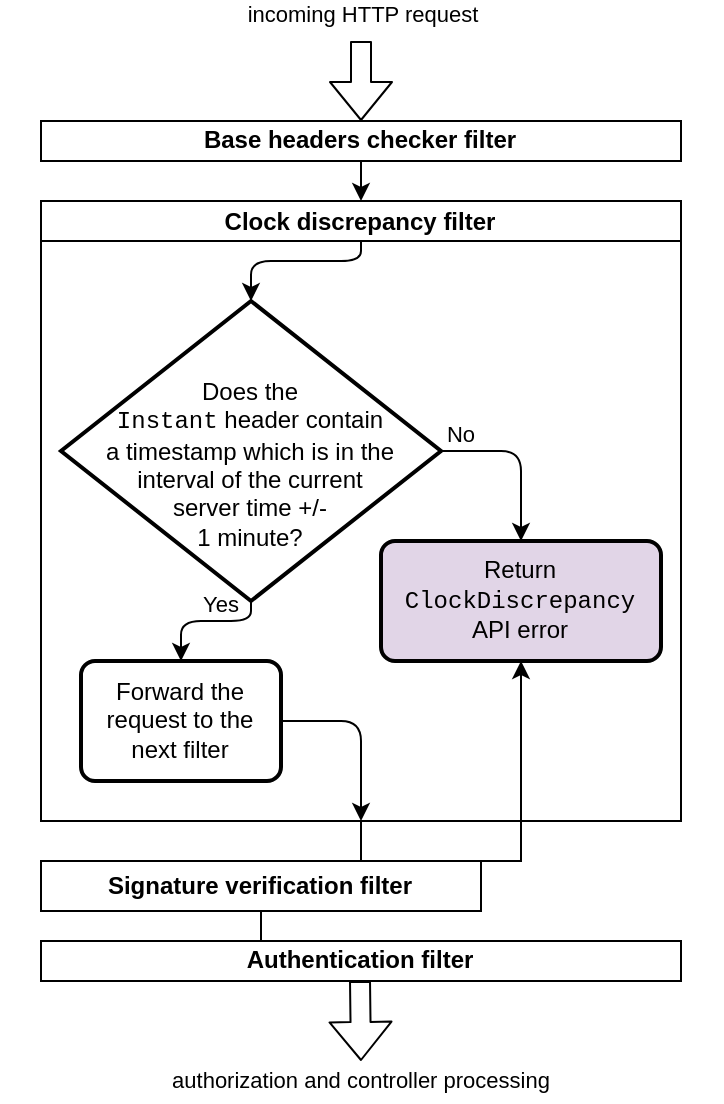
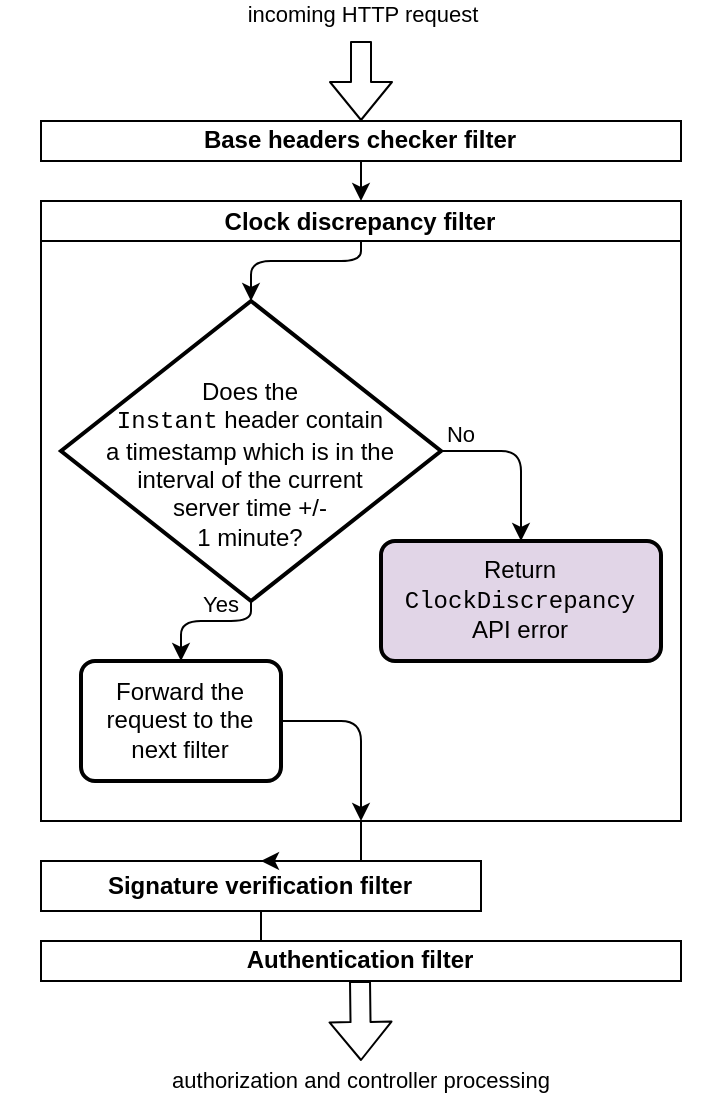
edge "Clock discrepancy filter" -> "Return ClockDiscrepancy API error": now "Clock discrepancy filter" -> "Signature verification filter"
